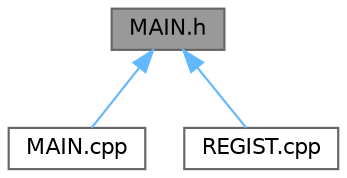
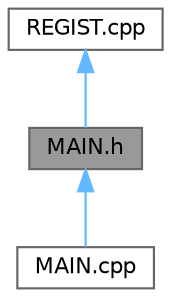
edge "REGIST.cpp" -> "MAIN.h": reversed
